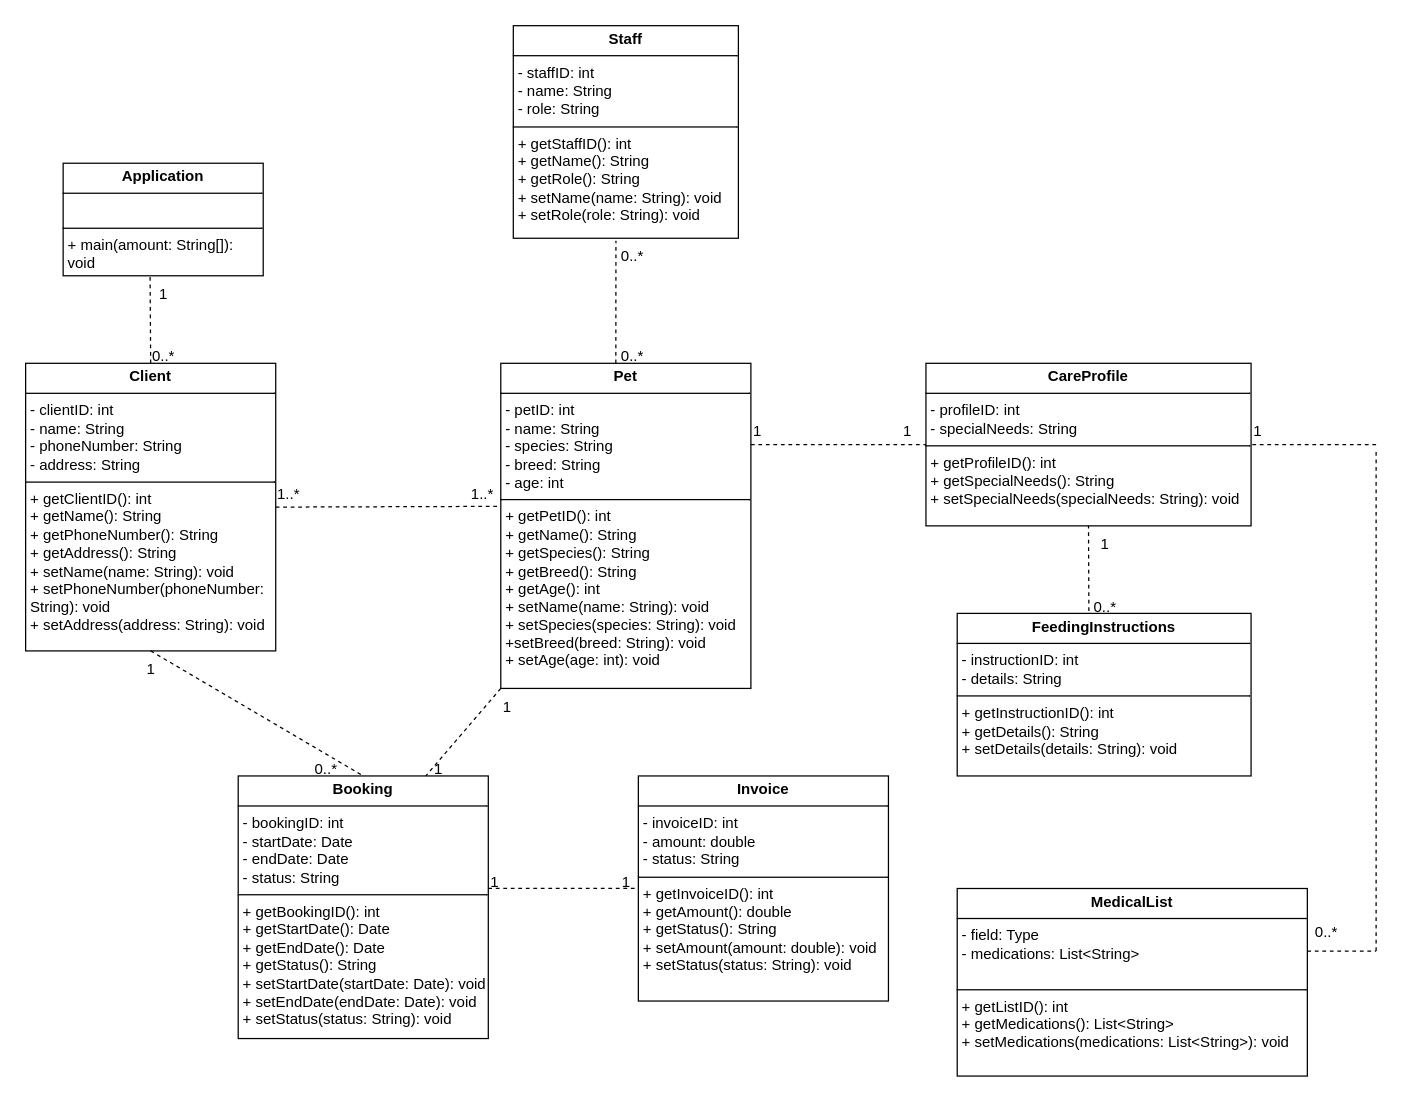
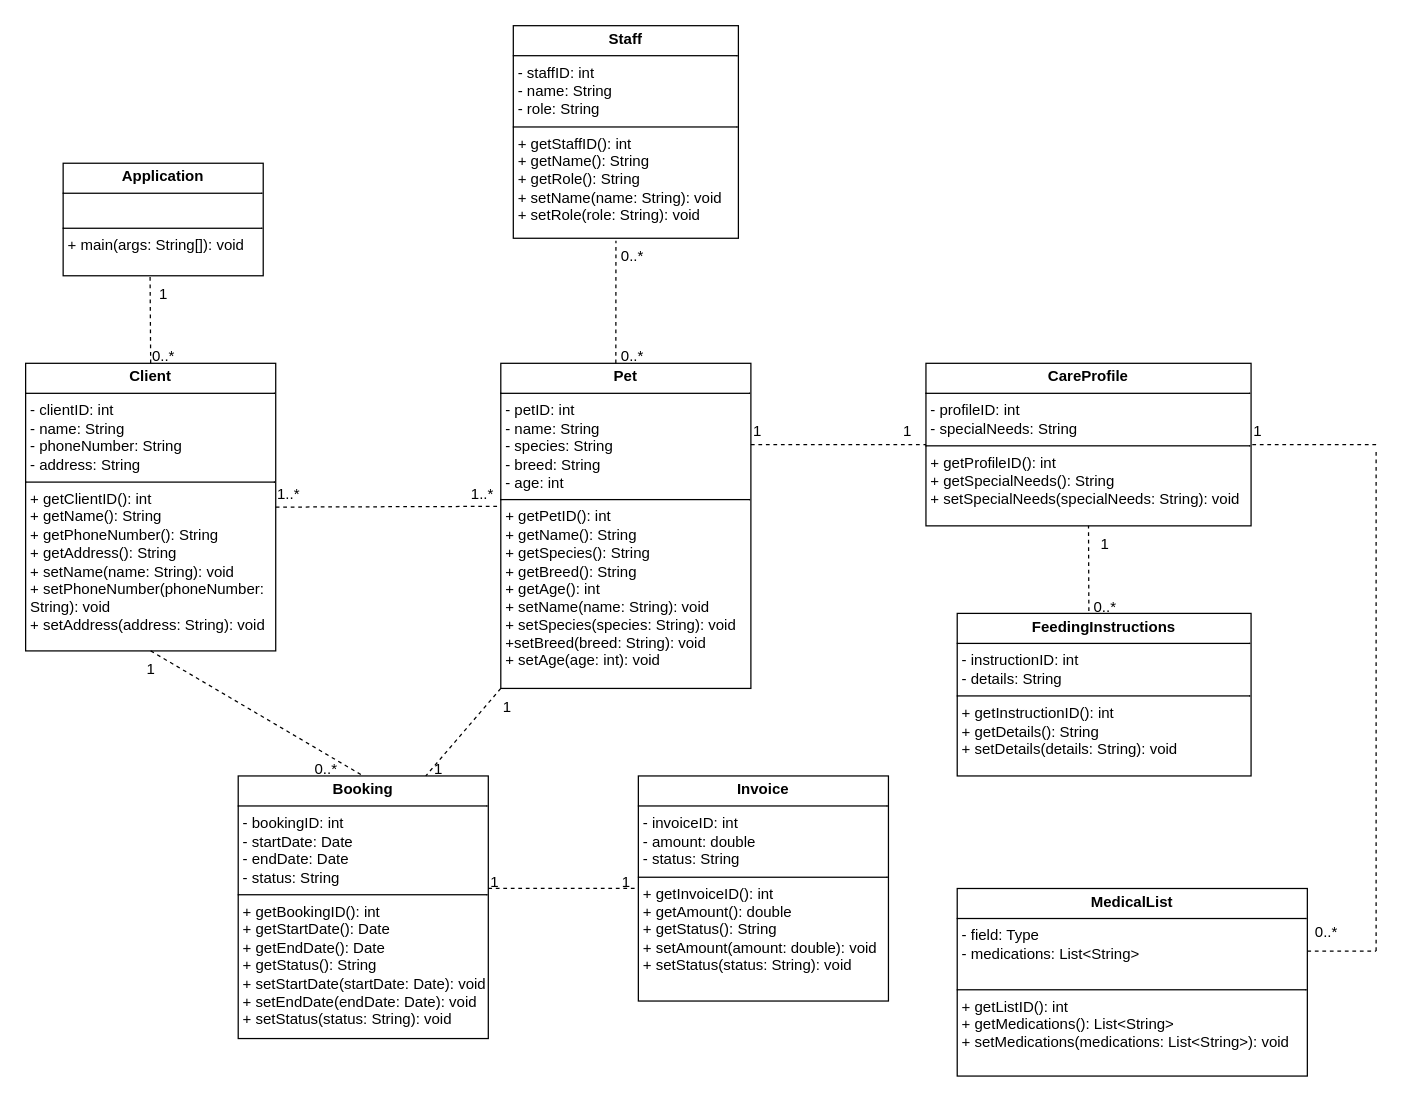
node "Application + main(amount: String[]): void": label "Application + main(amount: String[]): void" -> "Application + main(args: String[]): void"
